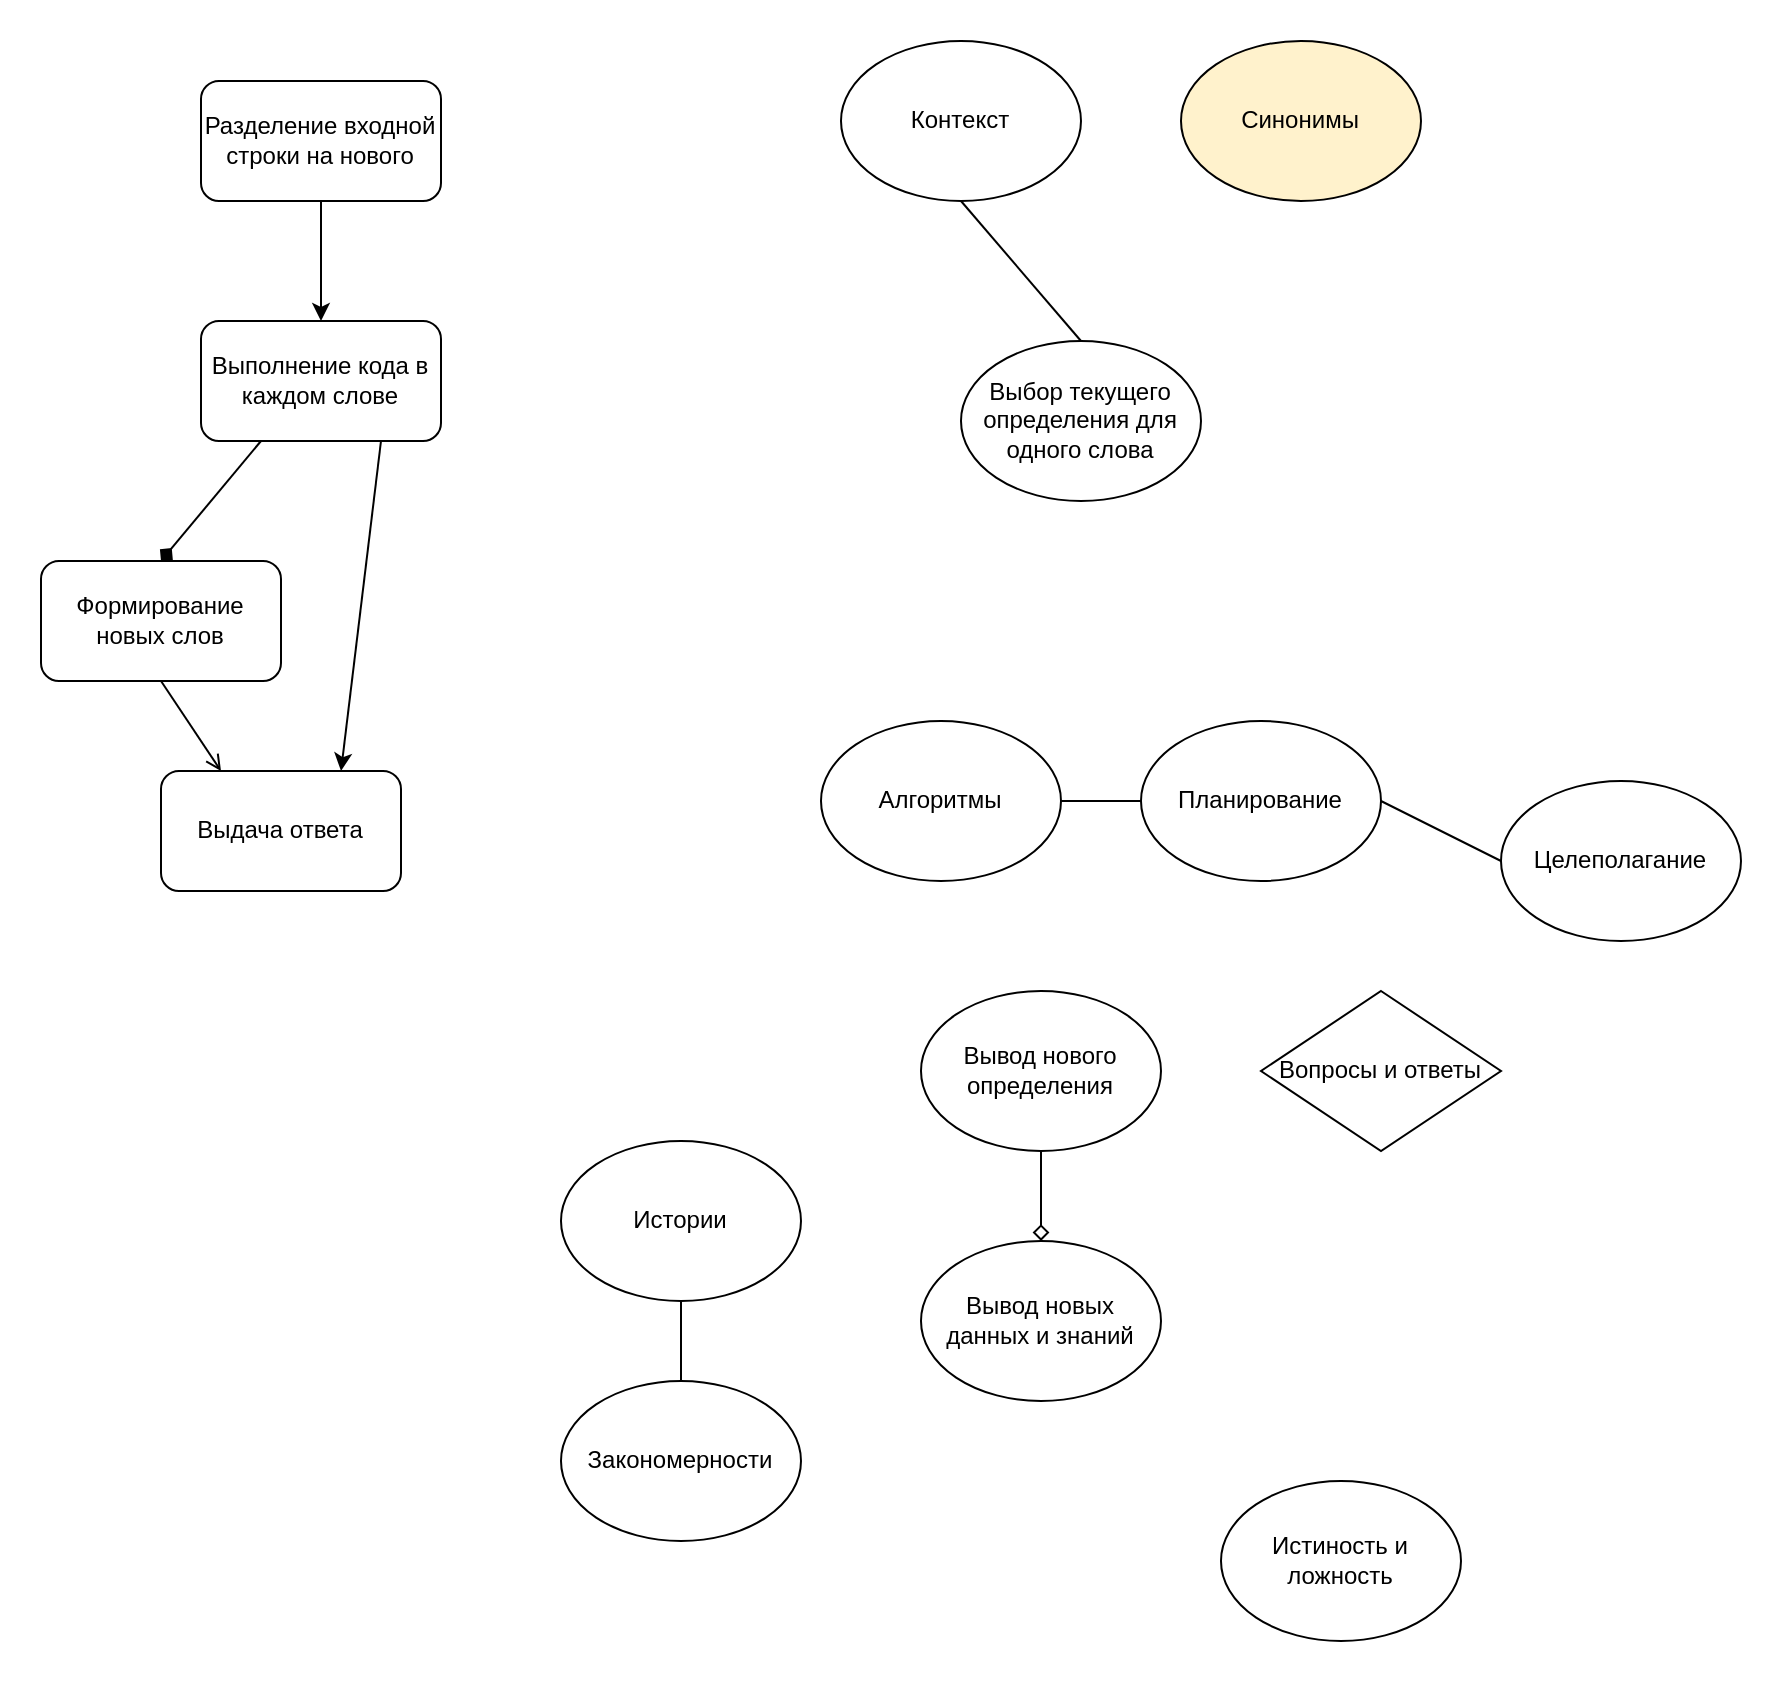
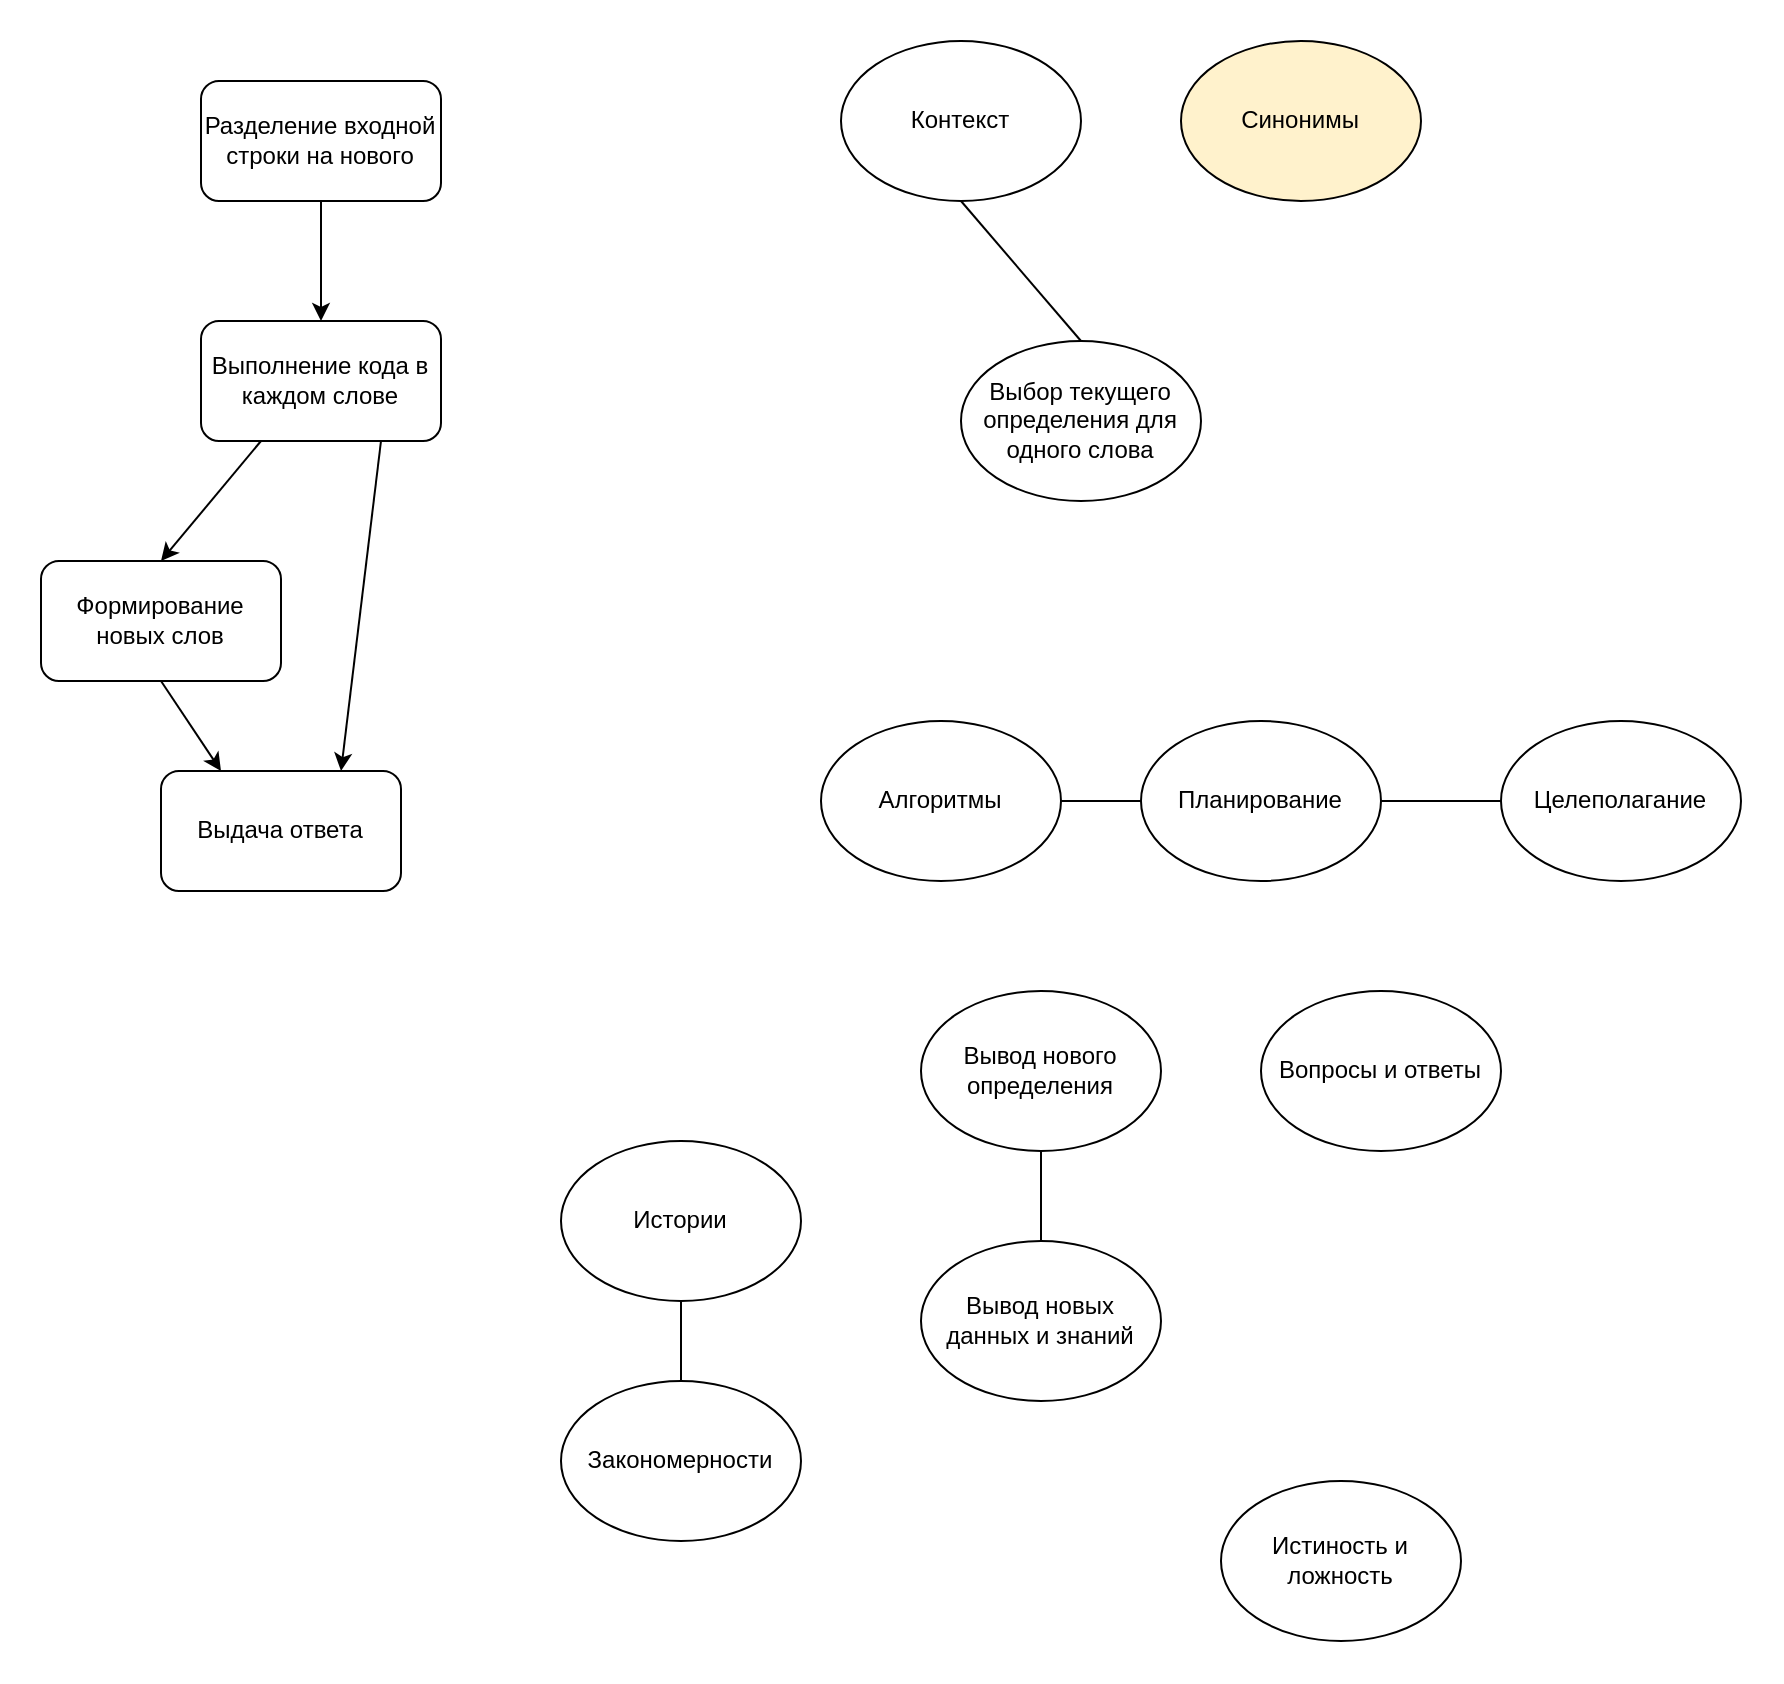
edge "Выполнение кода в каждом слове" -> "Формирование новых слов": arrowhead diamond -> classic
edge "Формирование новых слов" -> "Выдача ответа": arrowhead open -> classic
node "Целеполагание": moved (1621, 861) -> (1621, 801)
node "Вопросы и ответы": shape diamond -> ellipse
edge "Вывод нового определения" -> "Вывод новых данных и знаний": arrowhead diamond -> none
